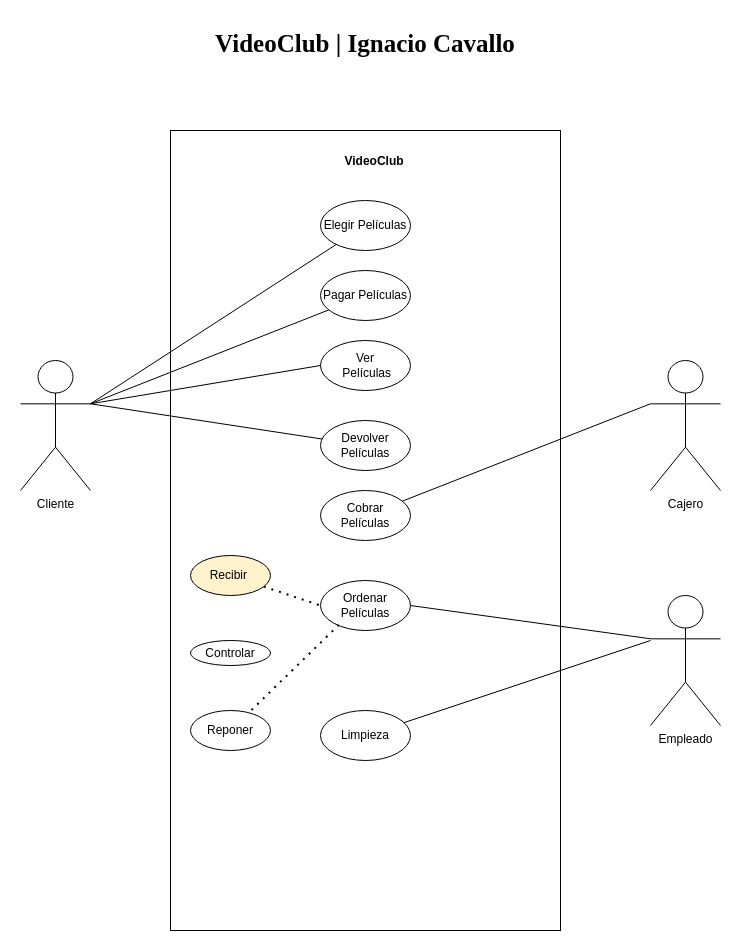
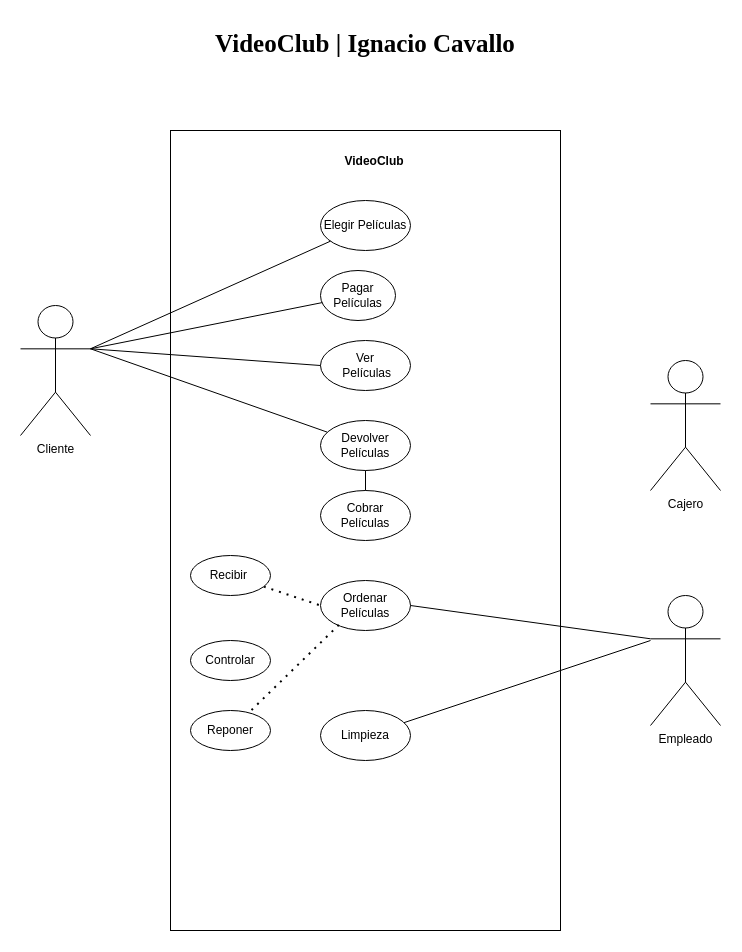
node "Pagar Películas": size 90x50 -> 75x50
node "Cliente": moved (56, 426) -> (56, 371)
edge "Cajero" -- "Cobrar Películas": now "Devolver Películas" -- "Cobrar Películas"
node "Recibir": fillcolor #fff2cc -> #ffffff
node "Controlar": size 80x25 -> 80x40
